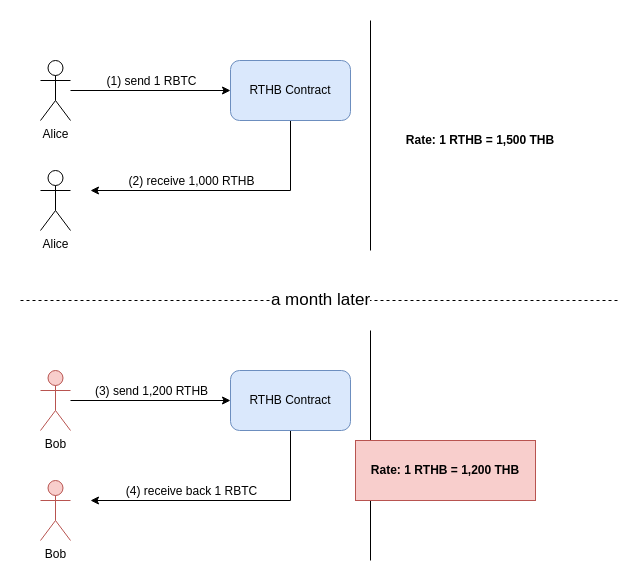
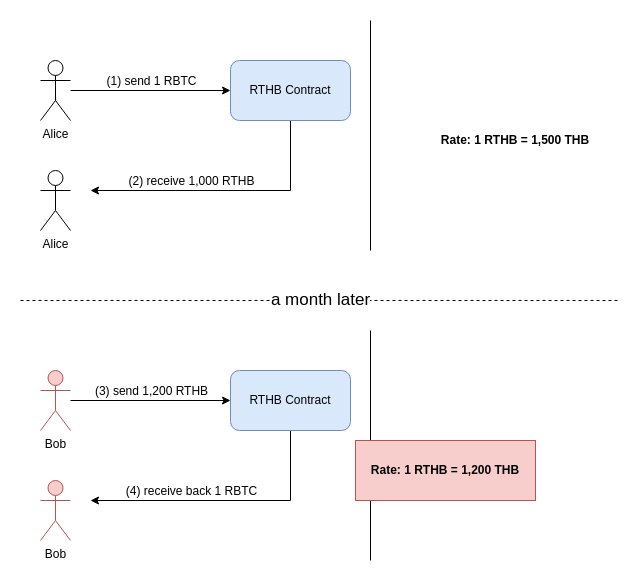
node "Rate: 1 RTHB = 1,500 THB": moved (481, 141) -> (516, 141)
